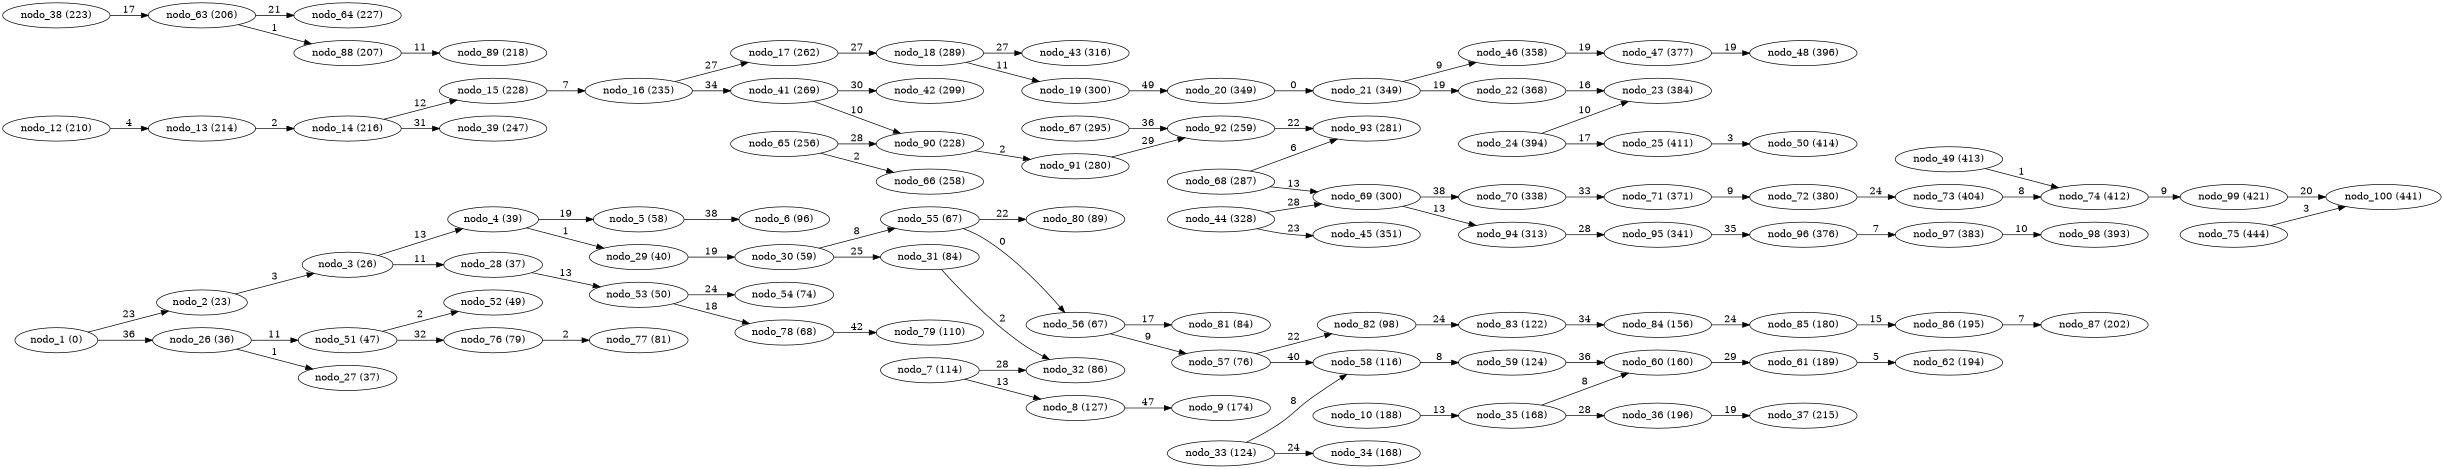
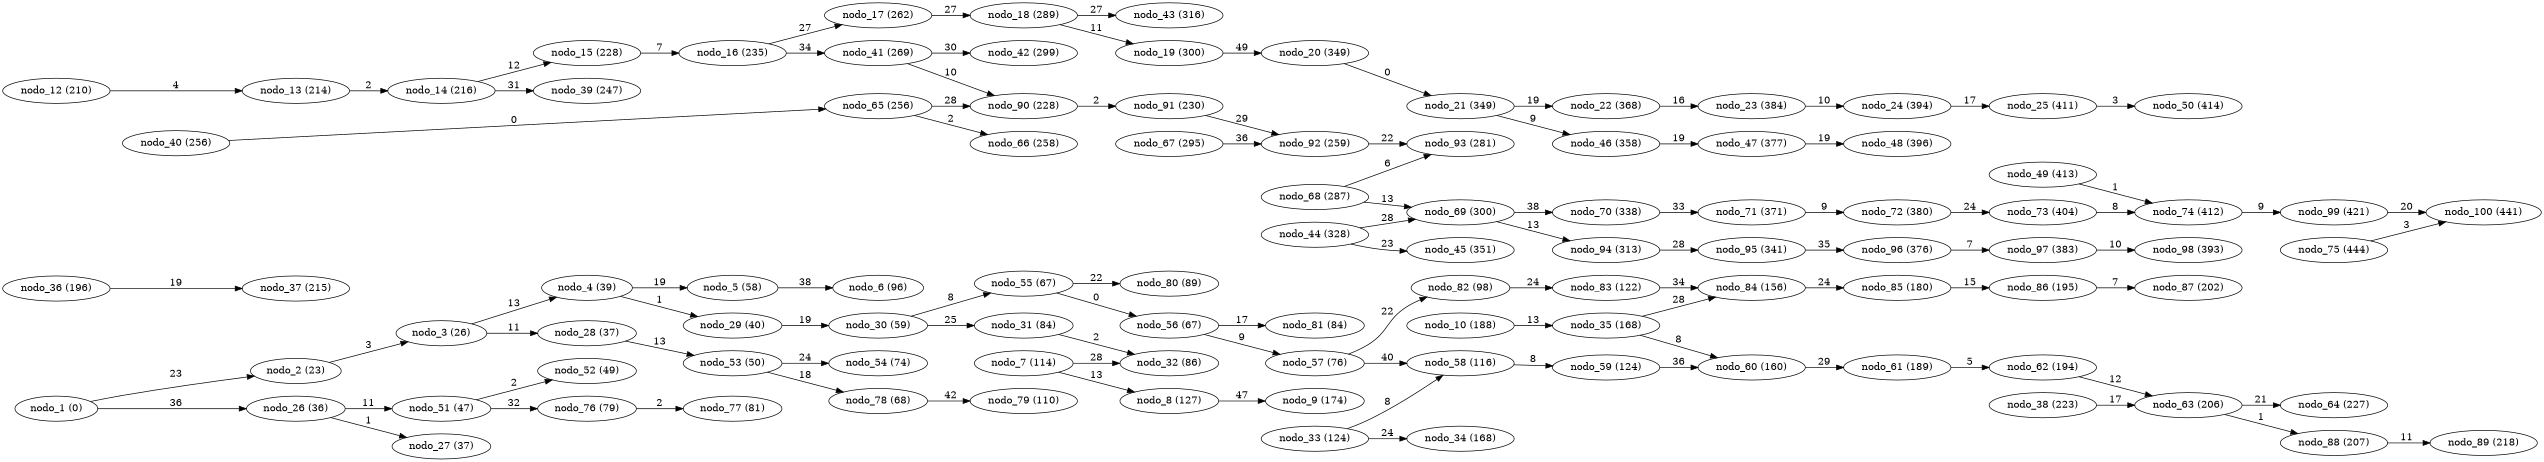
edge "nodo_24 (394)" -> "nodo_23 (384)": reversed
node "nodo_40 (256)": added
node "nodo_91 (280)": label "nodo_91 (280)" -> "nodo_91 (230)"
edge "nodo_62 (194)" -> "nodo_63 (206)": added, label "12"
edge "nodo_35 (168)" -> "nodo_36 (196)": now "nodo_35 (168)" -> "nodo_84 (156)"
